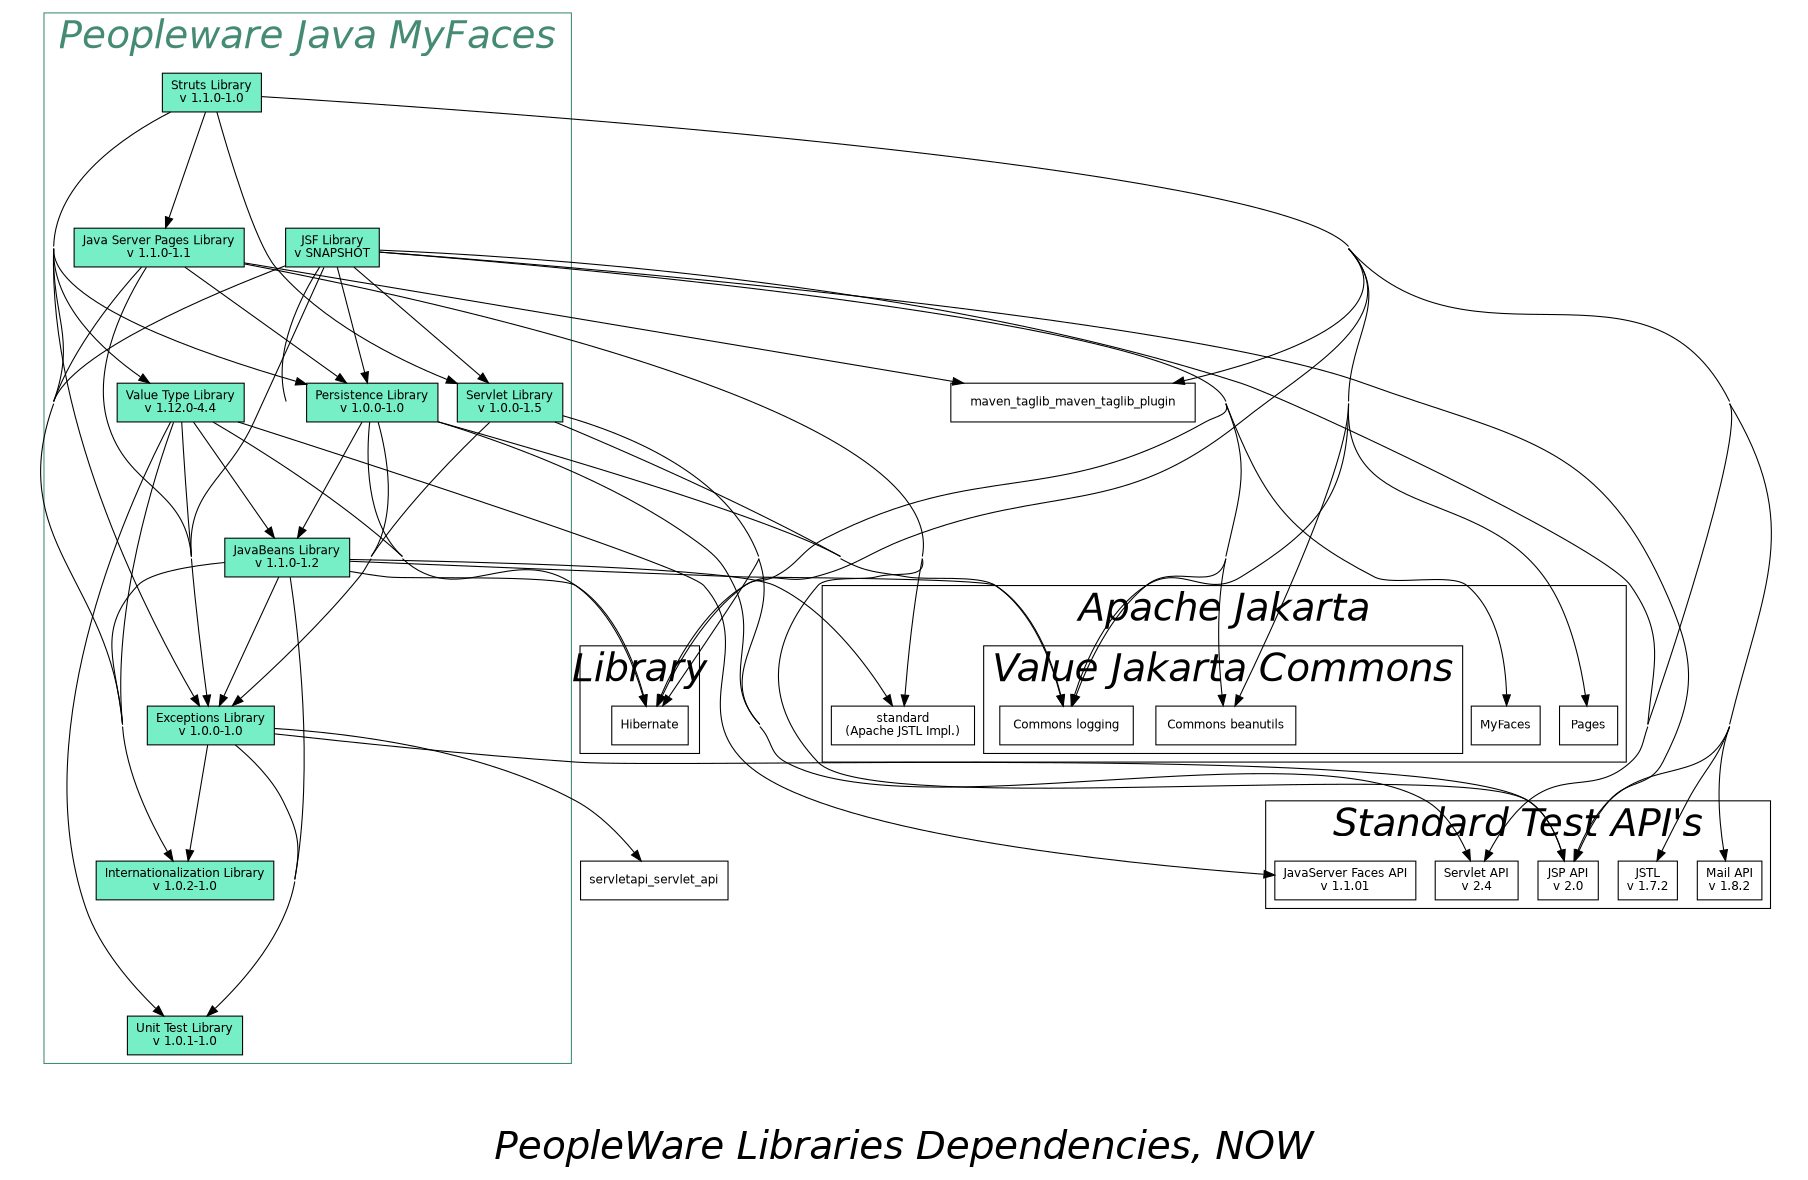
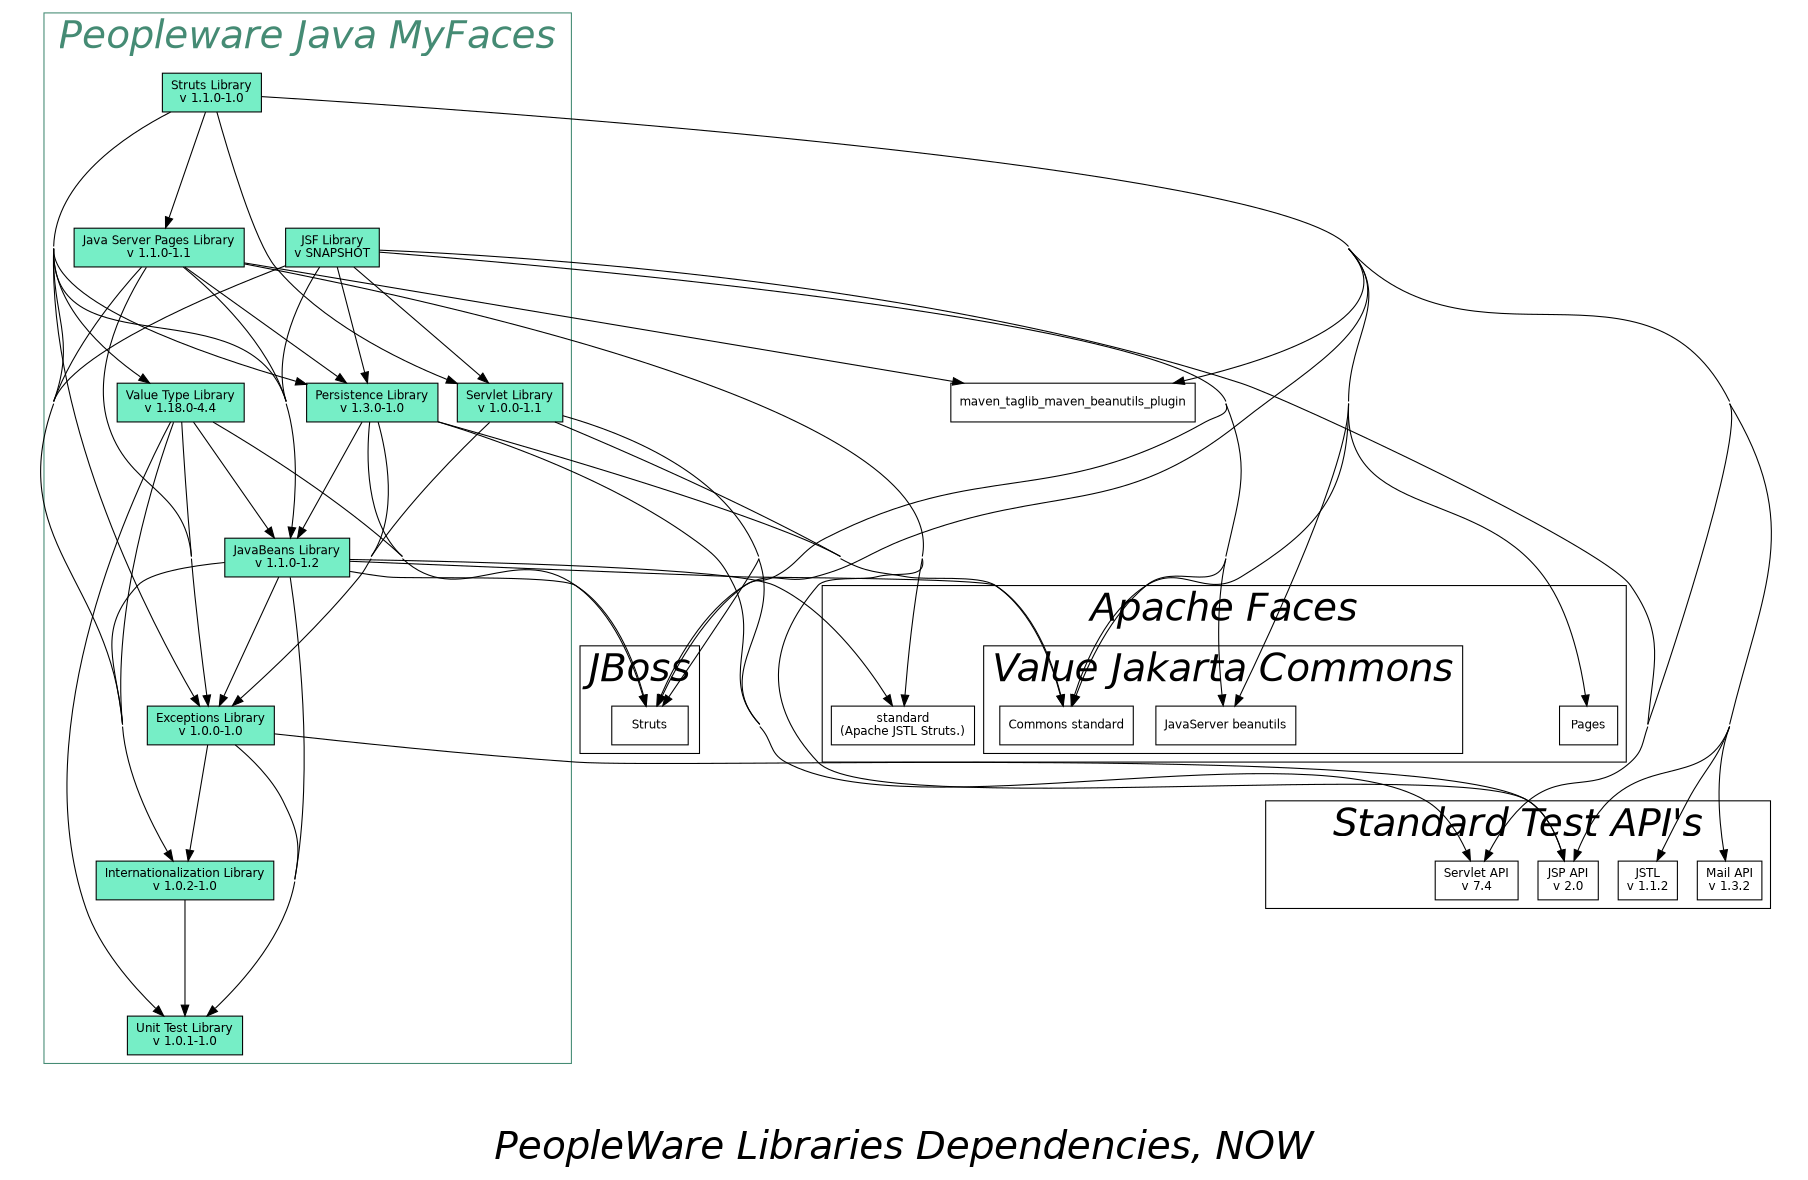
edge "Java Server Pages Library v 1.1.0-1.1" -> "JavaBeans Library v 1.1.0-1.2": added
edge "Struts Library v 1.1.0-1.0" -> "JavaBeans Library v 1.1.0-1.2": added
edge "JSF Library v SNAPSHOT" -> "JSP API v 2.0": removed
node "Value Type Library v 1.12.0-4.4": label "Value Type Library v 1.12.0-4.4" -> "Value Type Library v 1.18.0-4.4"
node "Persistence Library v 1.0.0-1.0": label "Persistence Library v 1.0.0-1.0" -> "Persistence Library v 1.3.0-1.0"
node "Servlet Library v 1.0.0-1.5": label "Servlet Library v 1.0.0-1.5" -> "Servlet Library v 1.0.0-1.1"
node "maven_taglib_maven_taglib_plugin": label "maven_taglib_maven_taglib_plugin" -> "maven_taglib_maven_beanutils_plugin"
edge "JSF Library v SNAPSHOT" -> "Exceptions Library v 1.0.0-1.0": removed
cluster "Apache Jakarta": label "Apache Jakarta" -> "Apache Faces"
cluster "Library": label "Library" -> "JBoss"
node "Hibernate": label "Hibernate" -> "Struts"
node "standard (Apache JSTL Impl.)": label "standard (Apache JSTL Impl.)" -> "standard (Apache JSTL Struts.)"
node "Commons logging": label "Commons logging" -> "Commons standard"
node "Commons beanutils": label "Commons beanutils" -> "JavaServer beanutils"
node "MyFaces": removed
node "servletapi_servlet_api": removed
node "JavaServer Faces API v 1.1.01": removed
node "Servlet API v 2.4": label "Servlet API v 2.4" -> "Servlet API v 7.4"
node "JSTL v 1.7.2": label "JSTL v 1.7.2" -> "JSTL v 1.1.2"
node "Mail API v 1.8.2": label "Mail API v 1.8.2" -> "Mail API v 1.3.2"
edge "Internationalization Library v 1.0.2-1.0" -> "Unit Test Library v 1.0.1-1.0": added
